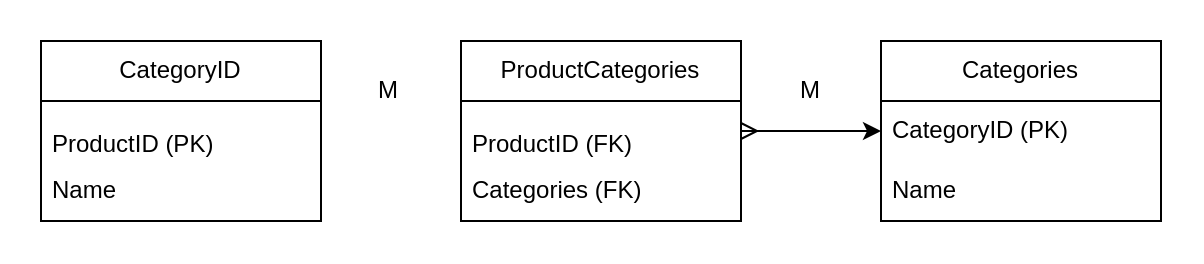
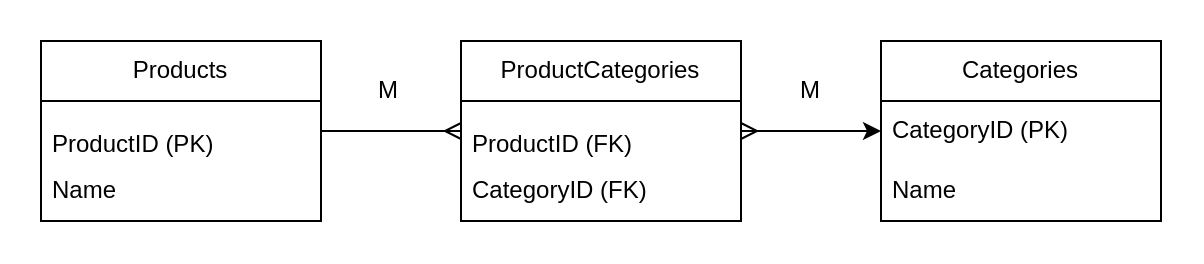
node "CategoryID": label "CategoryID" -> "Products"
edge "ProductID (PK)" -> "ProductID (FK)": added
node "Categories (FK)": label "Categories (FK)" -> "CategoryID (FK)"
